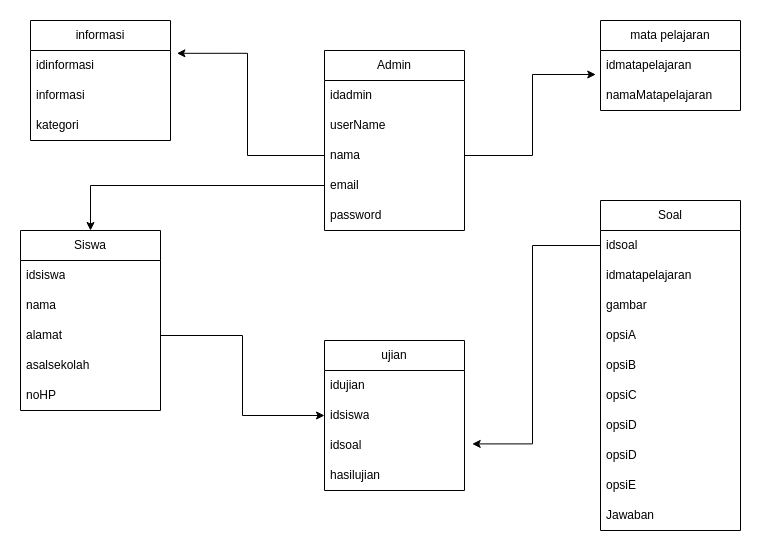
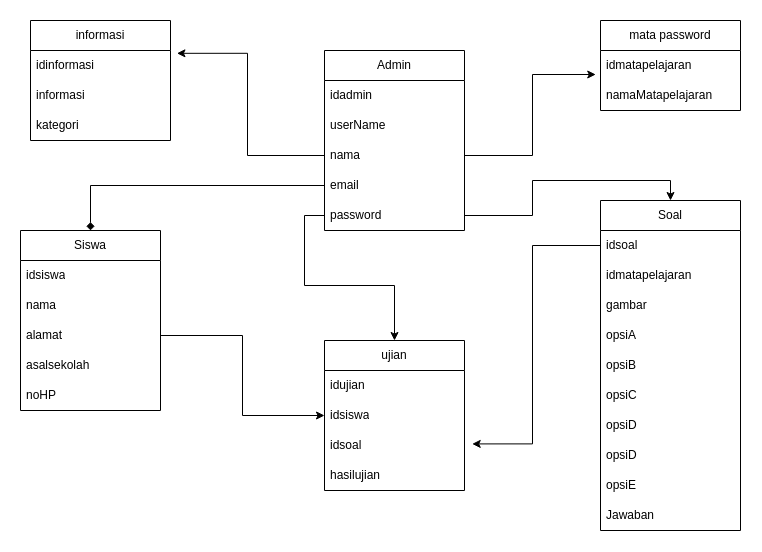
node "mata pelajaran": label "mata pelajaran" -> "mata password"
edge "password" -> "Soal": added
edge "email" -> "Siswa": arrowhead classic -> diamond
edge "password" -> "ujian": added
